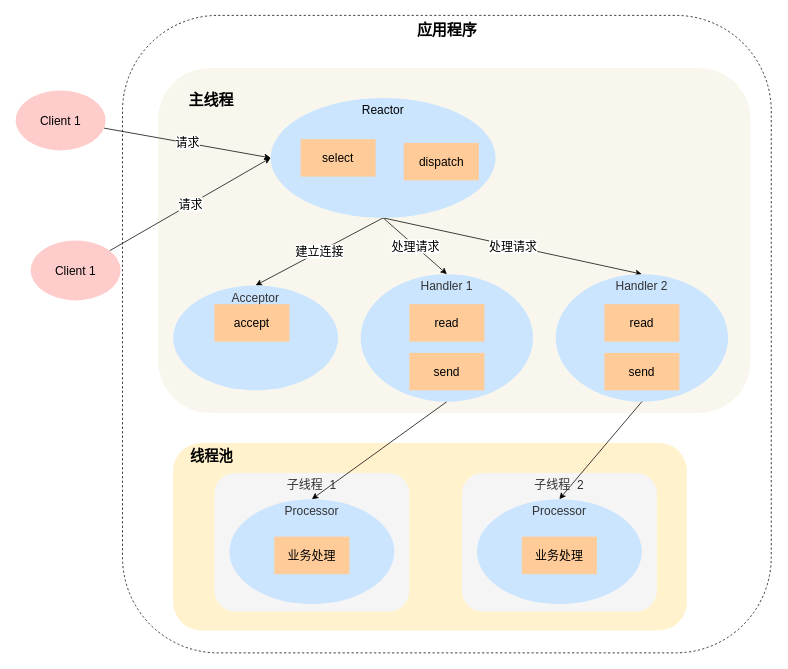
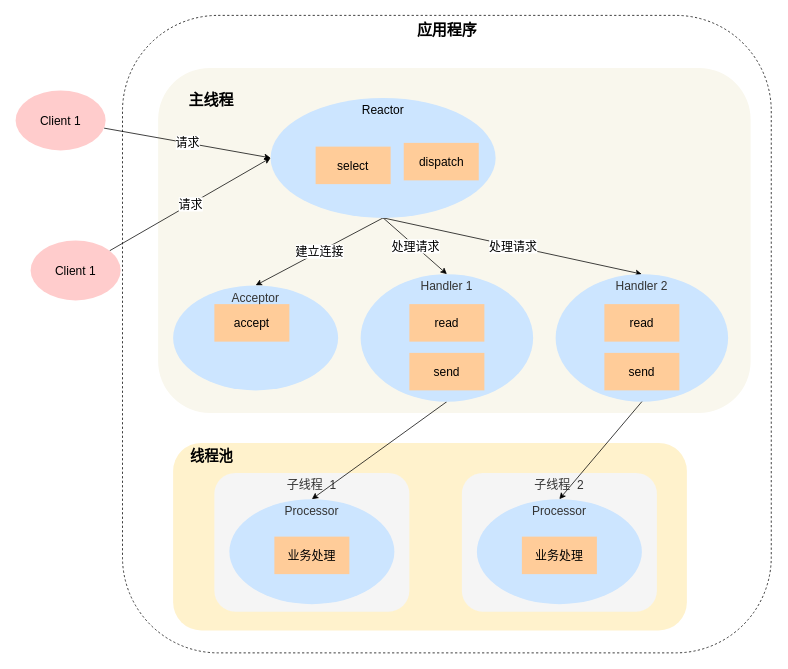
node "select": moved (338, 158) -> (353, 165)
